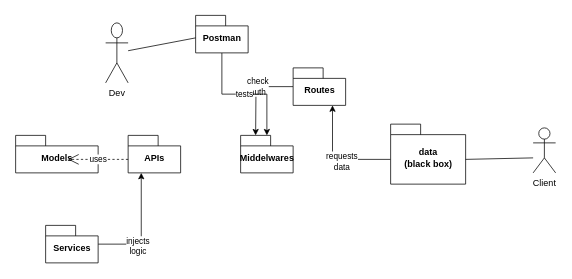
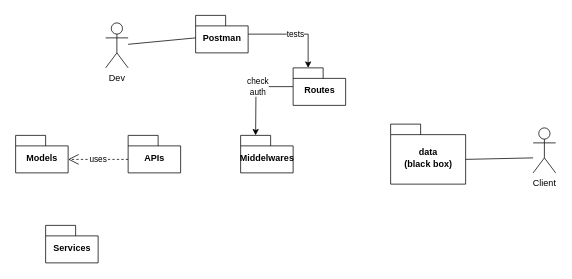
node "Dev": size 23x60 -> 23x45
edge "Postman" -> "Middelwares": now "Postman" -> "Routes"
node "Models": size 83x38 -> 53x38
edge "data (black box)" -> "Routes": removed, label "requests data"
edge "Services" -> "APIs": removed, label "injects logic"
